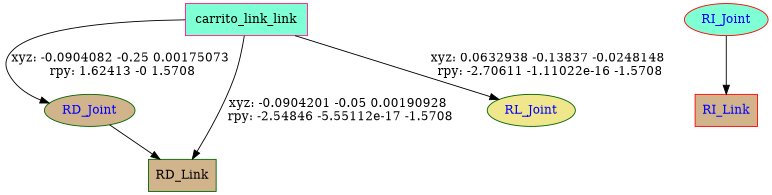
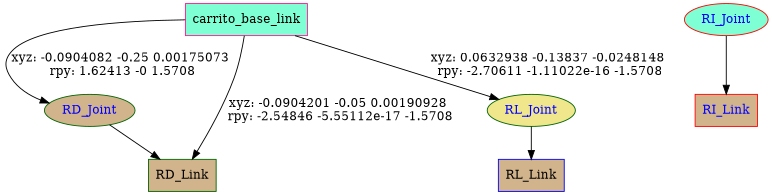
node "carrito_link_link": label "carrito_link_link" -> "carrito_base_link"
node "RL_Link": added
